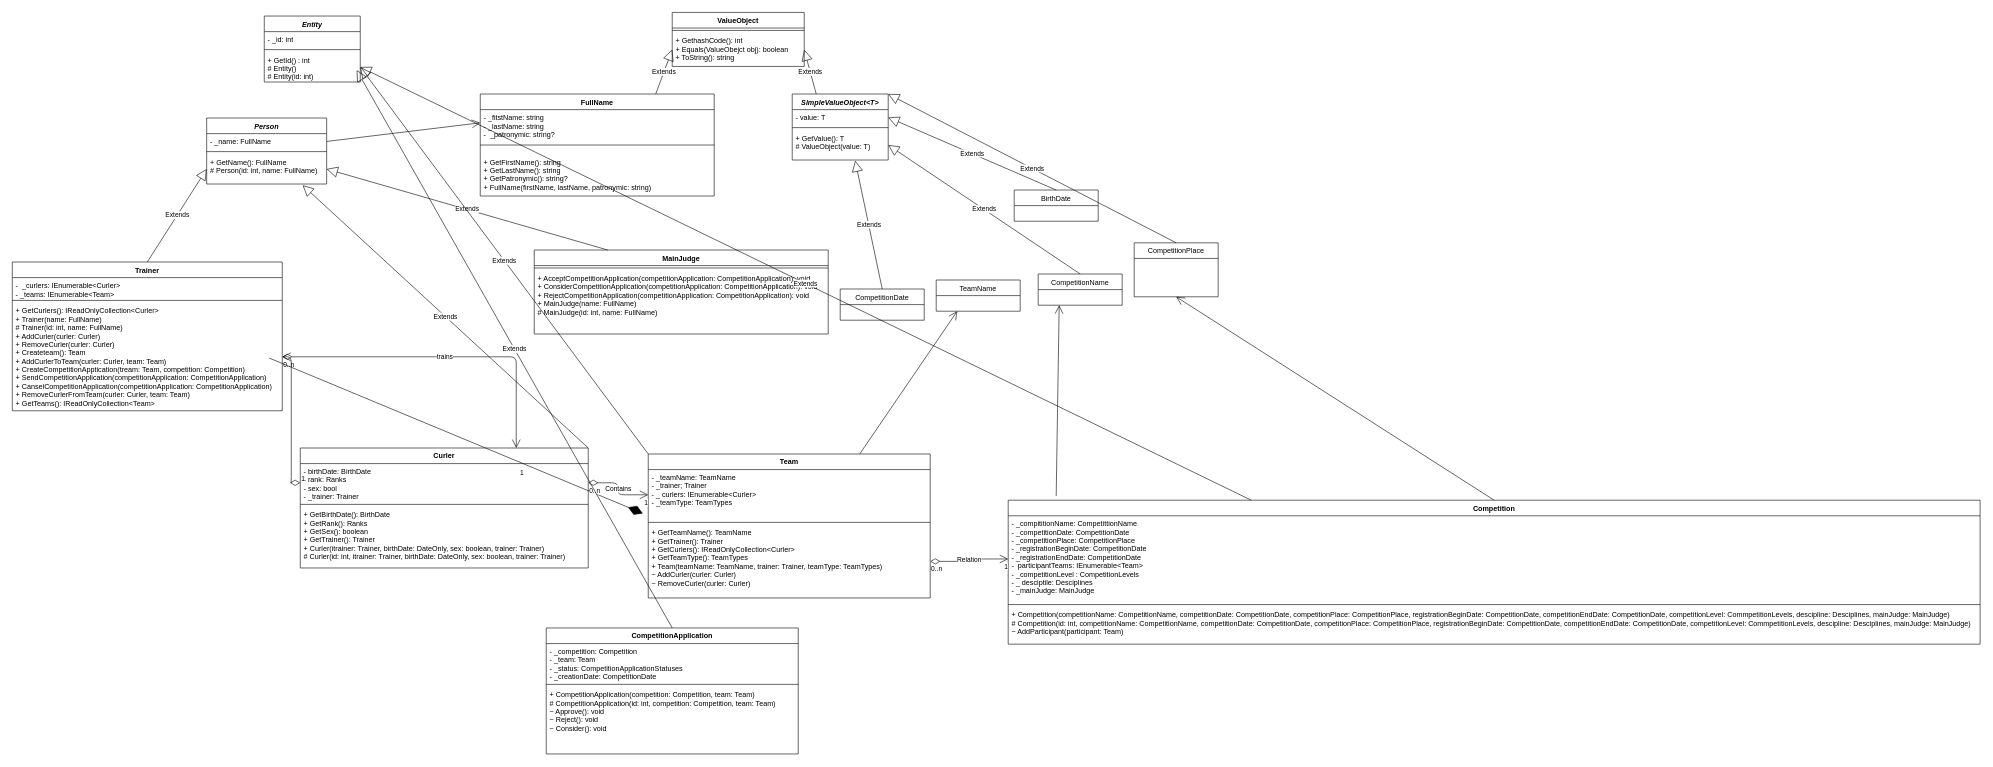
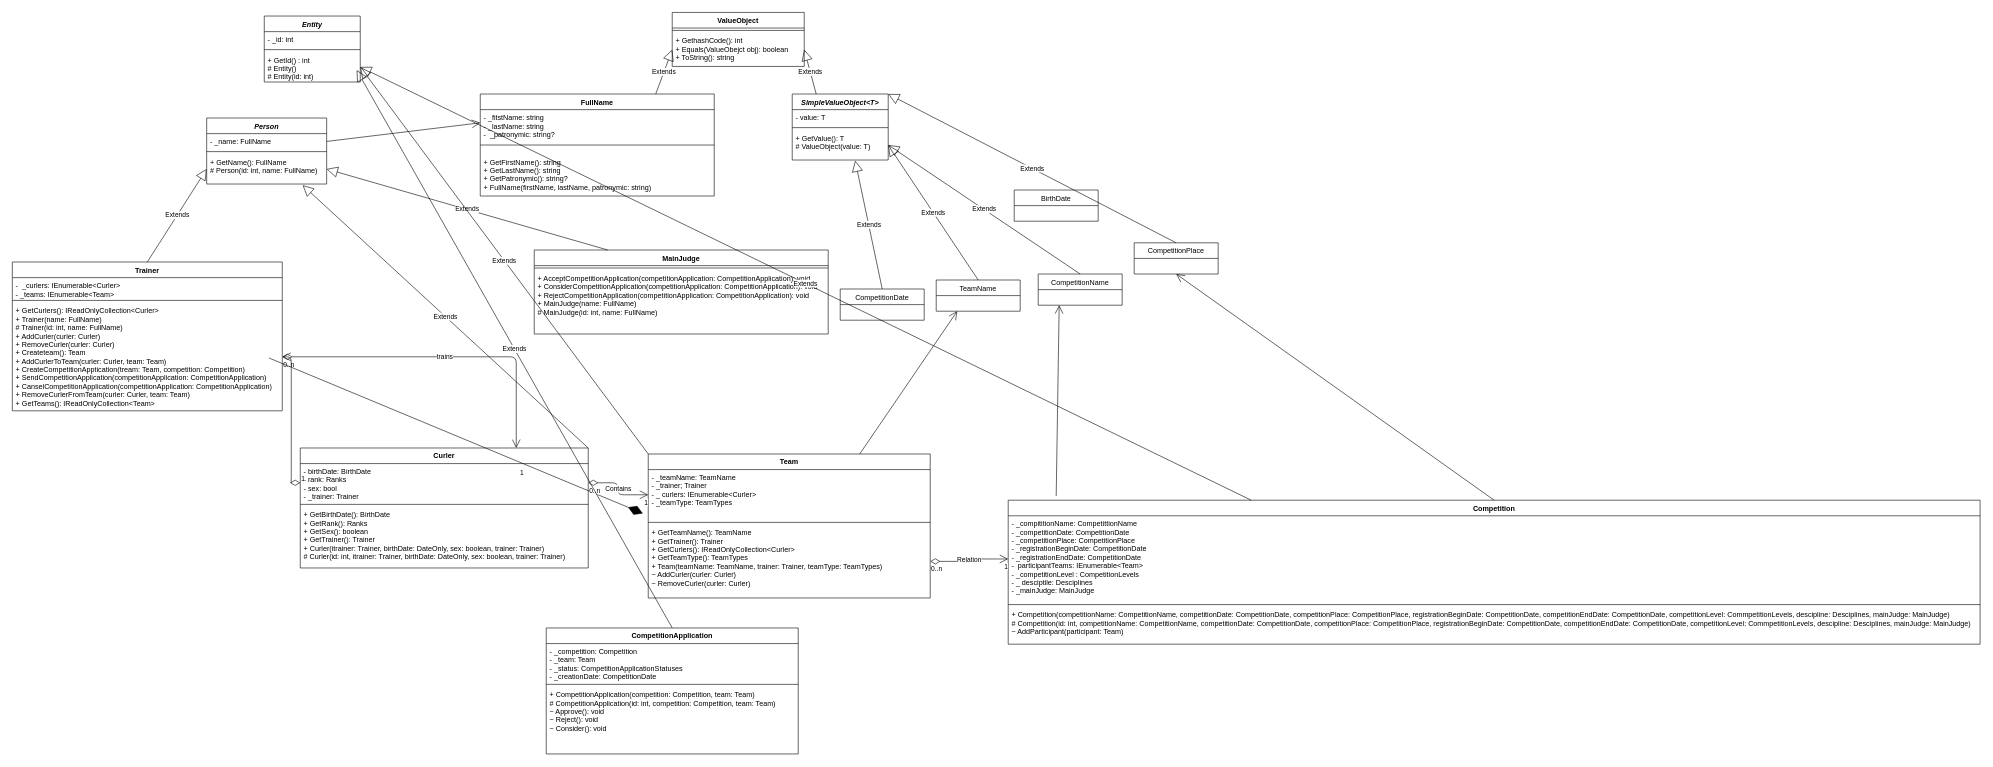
edge "BirthDate" -> "- value: T": removed, label "Extends"
edge "TeamName" -> "+ GetValue(): T # ValueObject(value: T)": added, label "Extends"
node "CompetitionPlace": size 84x54 -> 84x31
